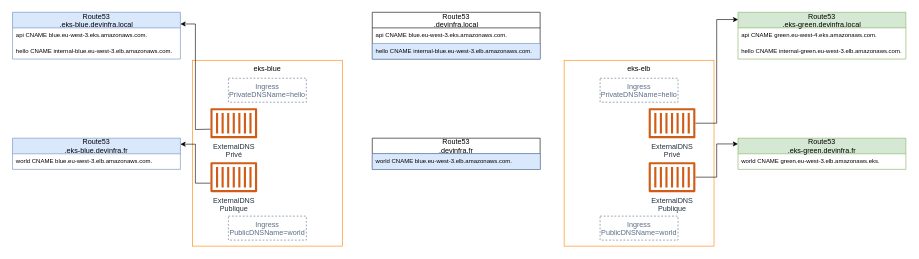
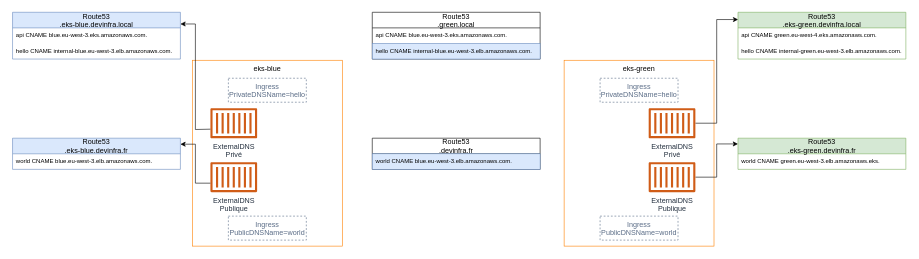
node "Route53 .devinfra.local": label "Route53 .devinfra.local" -> "Route53 .green.local"
node "eks-elb": label "eks-elb" -> "eks-green"
